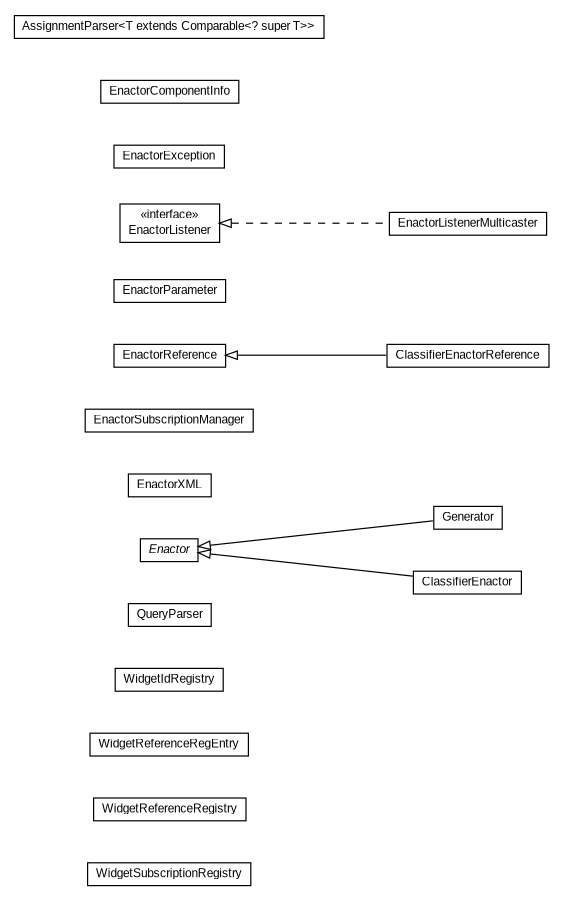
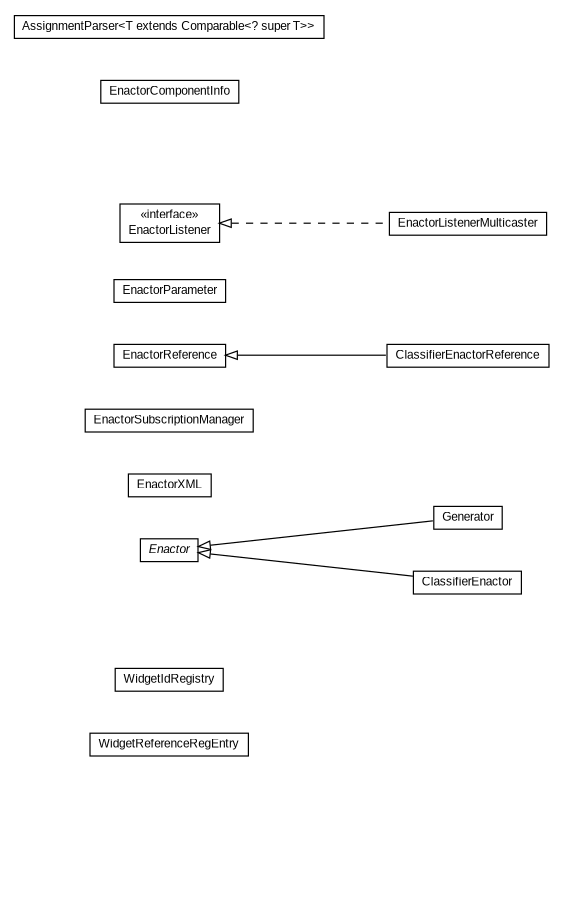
node "EnactorException": removed
node "QueryParser": removed
node "WidgetReferenceRegistry": removed
node "WidgetSubscriptionRegistry": removed
